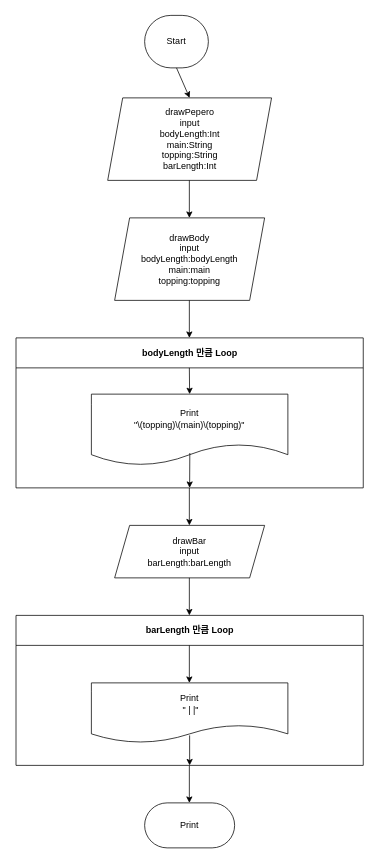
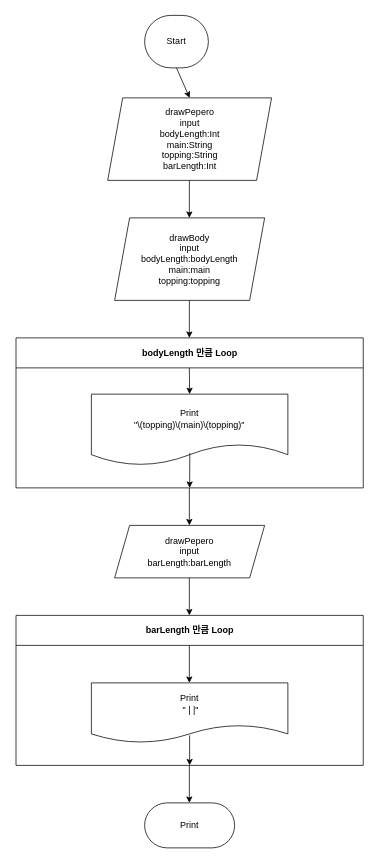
node "drawBar input barLength:barLength": label "drawBar input barLength:barLength" -> "drawPepero input barLength:barLength"
